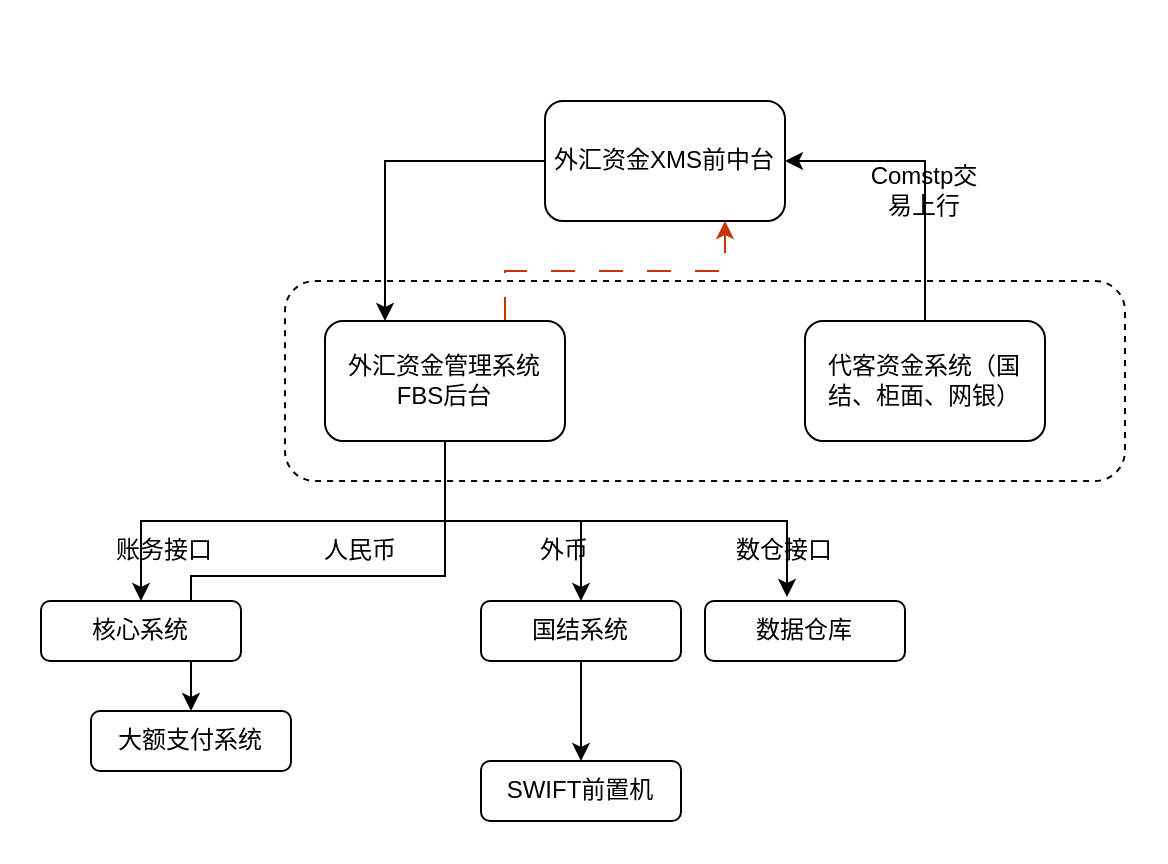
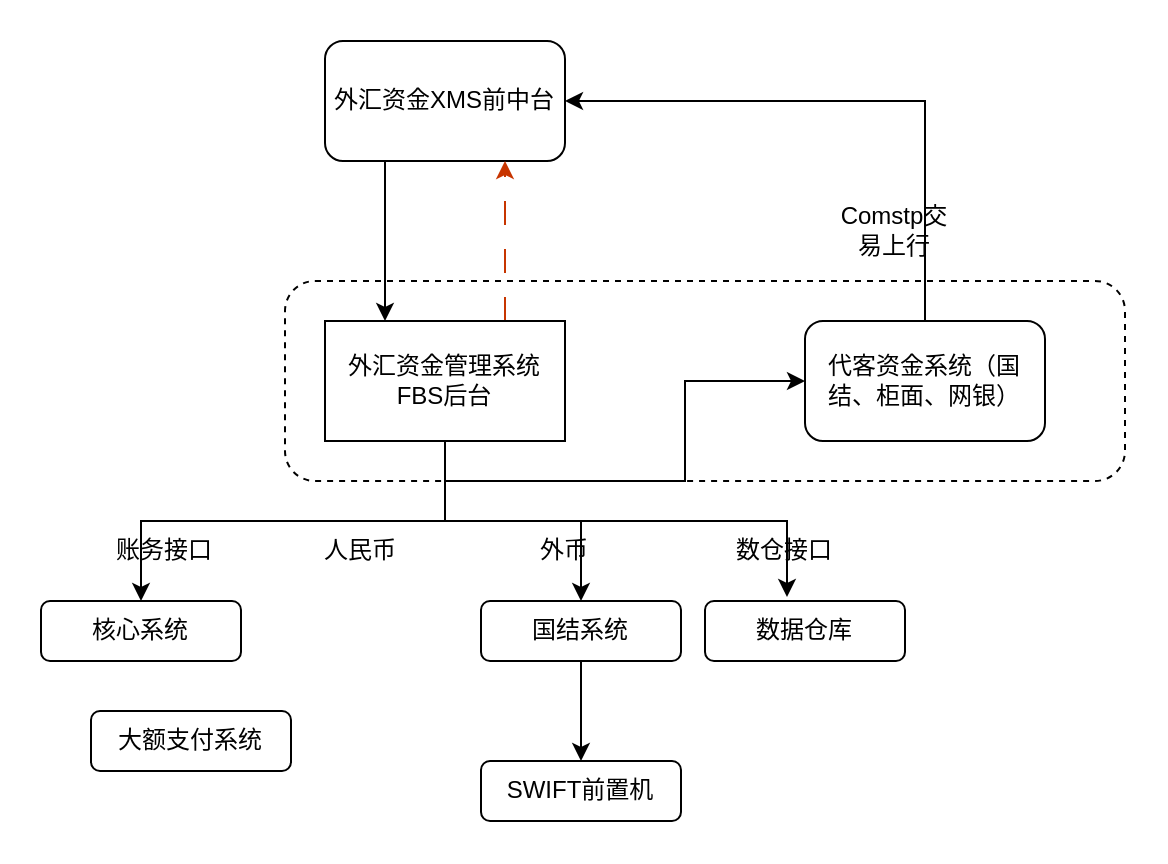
node "外汇资金XMS前中台": moved (665, 161) -> (445, 101)
node "Comstp交易上行": moved (925, 191) -> (895, 231)
node "外汇资金管理系统FBS后台": shape rounded rectangle -> rectangle
edge "外汇资金管理系统FBS后台" -> "大额支付系统": now "外汇资金管理系统FBS后台" -> "代客资金系统（国结、柜面、网银）"
